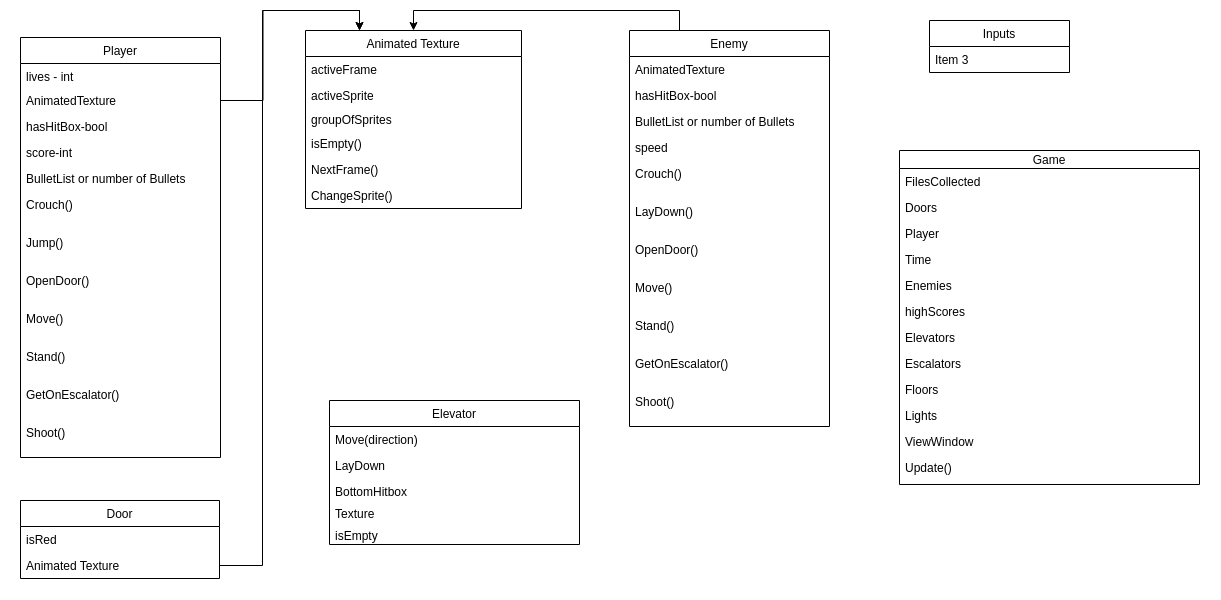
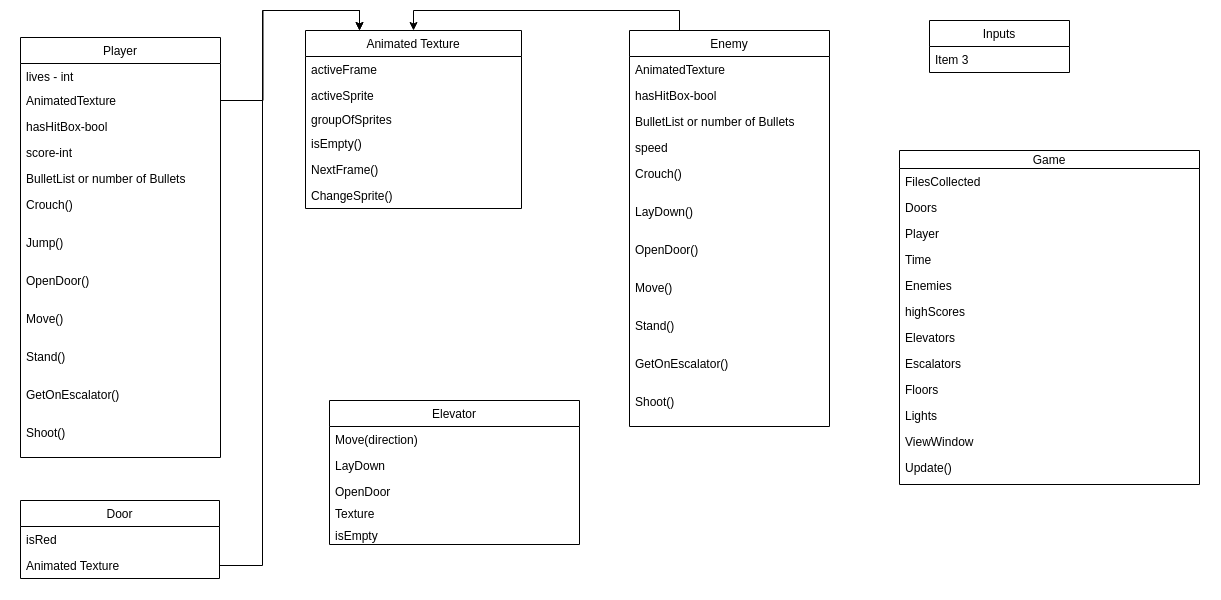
node "BottomHitbox": label "BottomHitbox" -> "OpenDoor"
